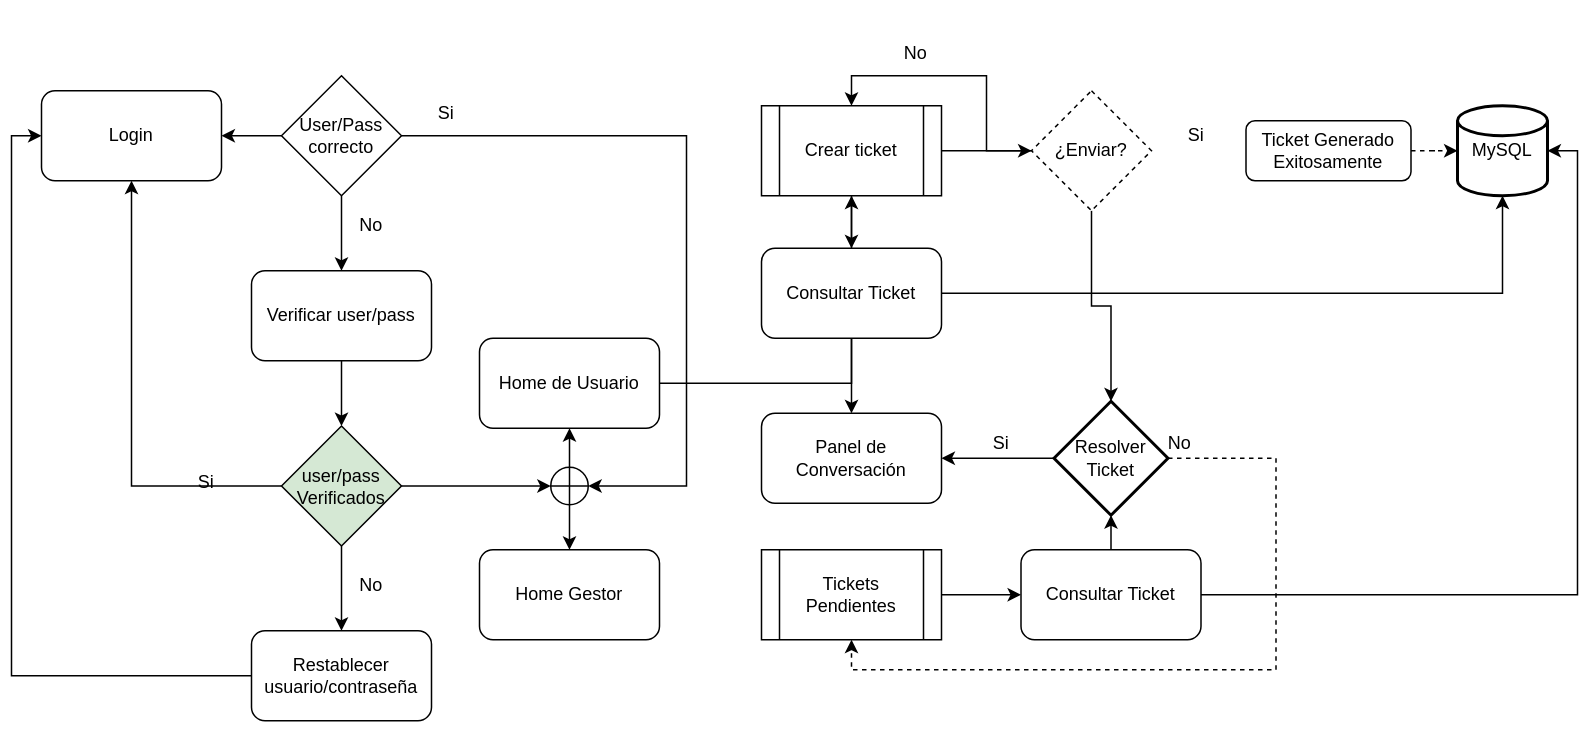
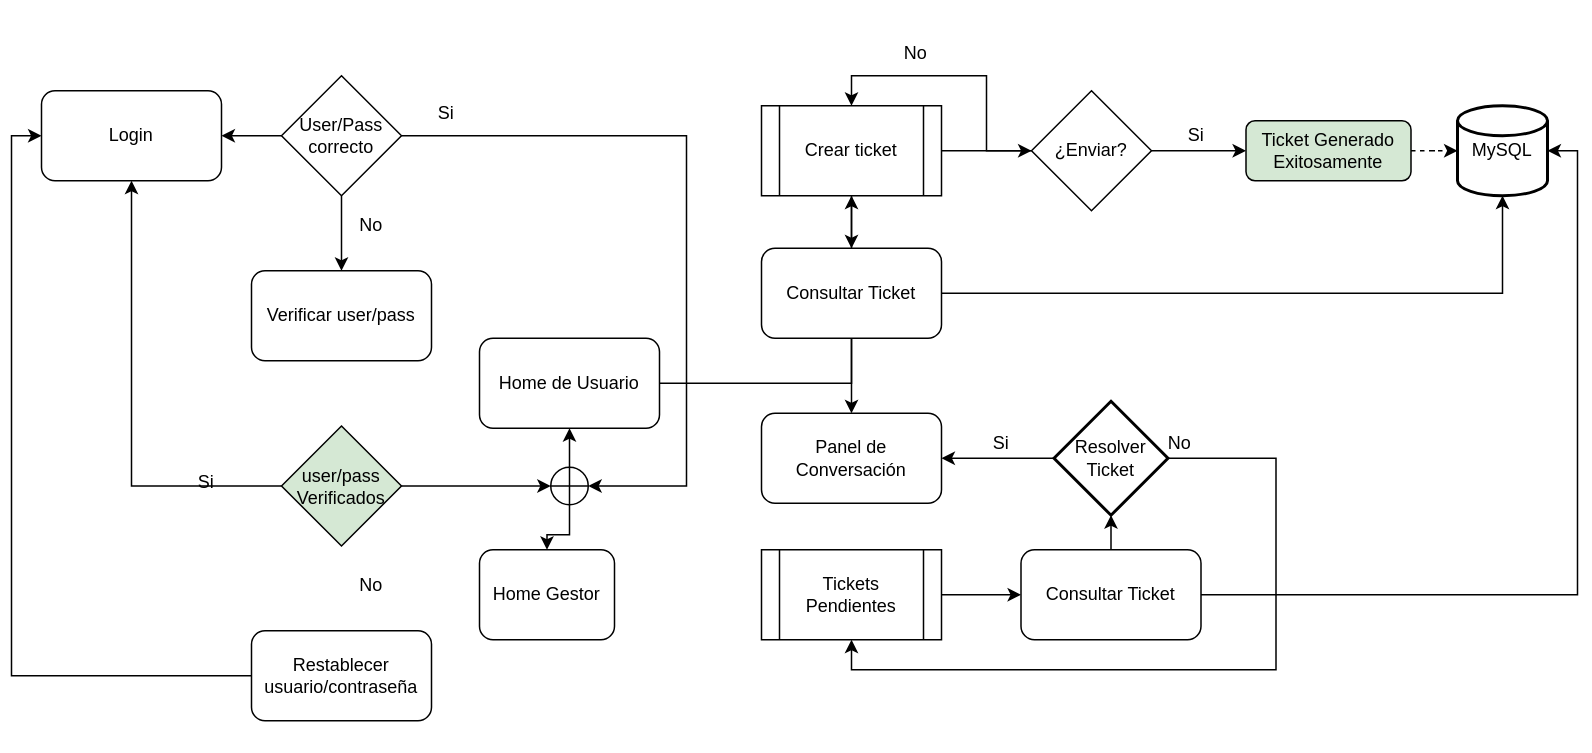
node "¿Enviar?": style dashed -> solid
node "Ticket Generado Exitosamente": fillcolor #ffffff -> #d5e8d4
edge "¿Enviar?" -> "Resolver Ticket": now "¿Enviar?" -> "Ticket Generado Exitosamente"
edge "Verificar user/pass" -> "user/pass Verificados": removed
edge "user/pass Verificados" -> "Restablecer usuario/contraseña": removed
node "Home Gestor": size 180x90 -> 135x90
edge "Resolver Ticket" -> "Tickets Pendientes": style dashed -> solid
